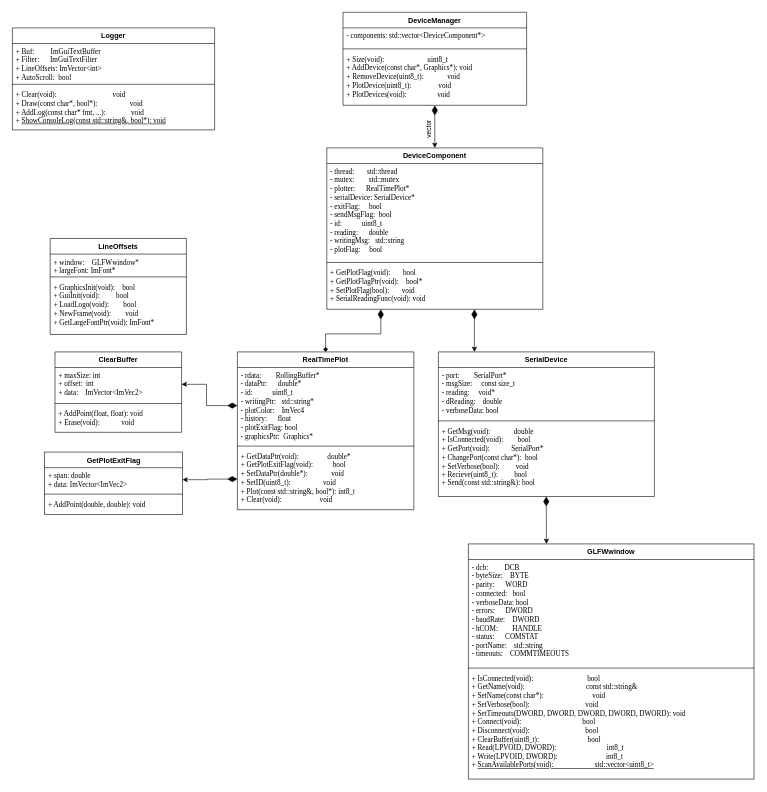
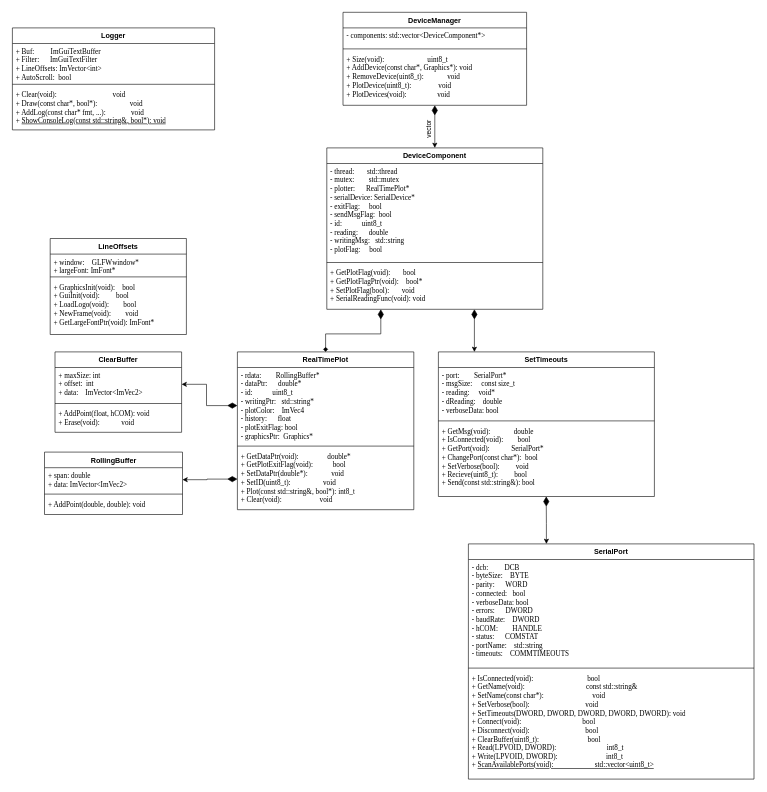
node "SerialDevice": label "SerialDevice" -> "SetTimeouts"
node "+ AddPoint(float, float): void + Erase(void): void": label "+ AddPoint(float, float): void + Erase(void): void" -> "+ AddPoint(float, hCOM): void + Erase(void): void"
node "GetPlotExitFlag": label "GetPlotExitFlag" -> "RollingBuffer"
node "GLFWwindow": label "GLFWwindow" -> "SerialPort"
